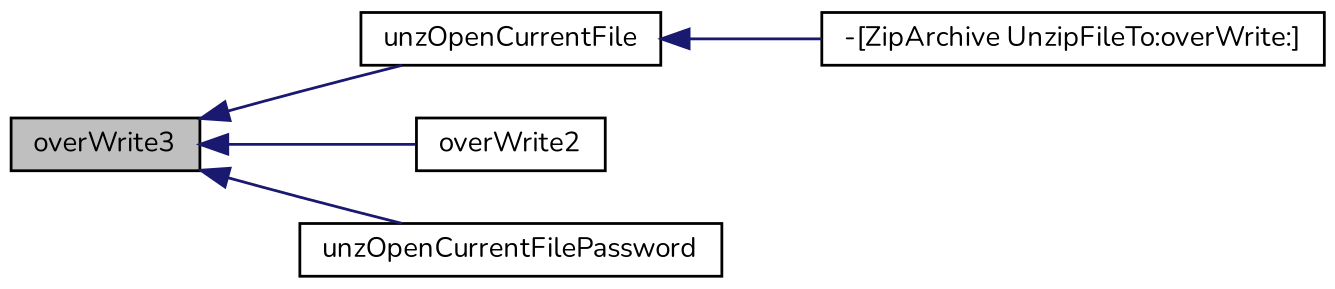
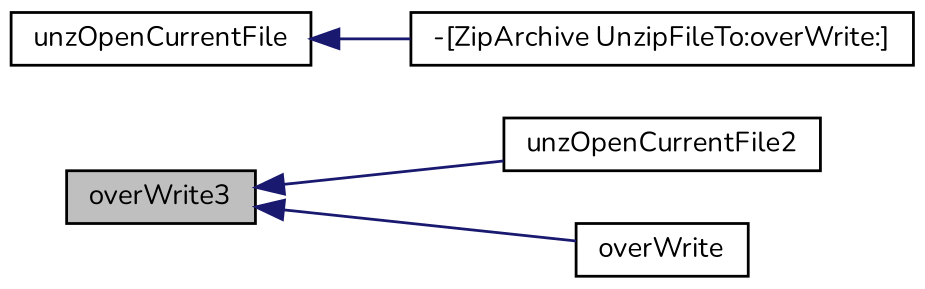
edge "unzOpenCurrentFile" -> "overWrite3": removed
node "overWrite2": label "overWrite2" -> "unzOpenCurrentFile2"
node "unzOpenCurrentFilePassword": label "unzOpenCurrentFilePassword" -> "overWrite"
